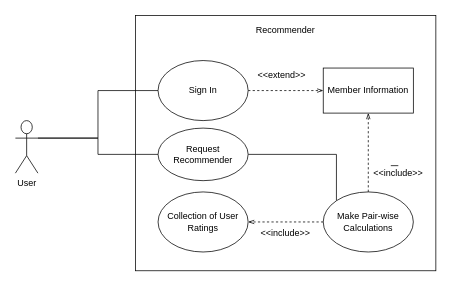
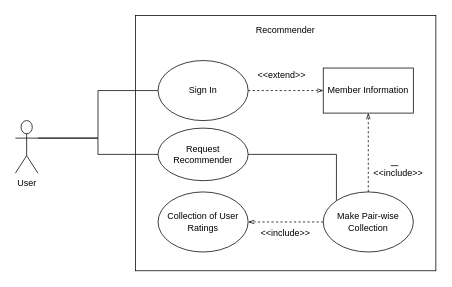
node "Make Pair-wise Calculations": label "Make Pair-wise Calculations" -> "Make Pair-wise Collection"
